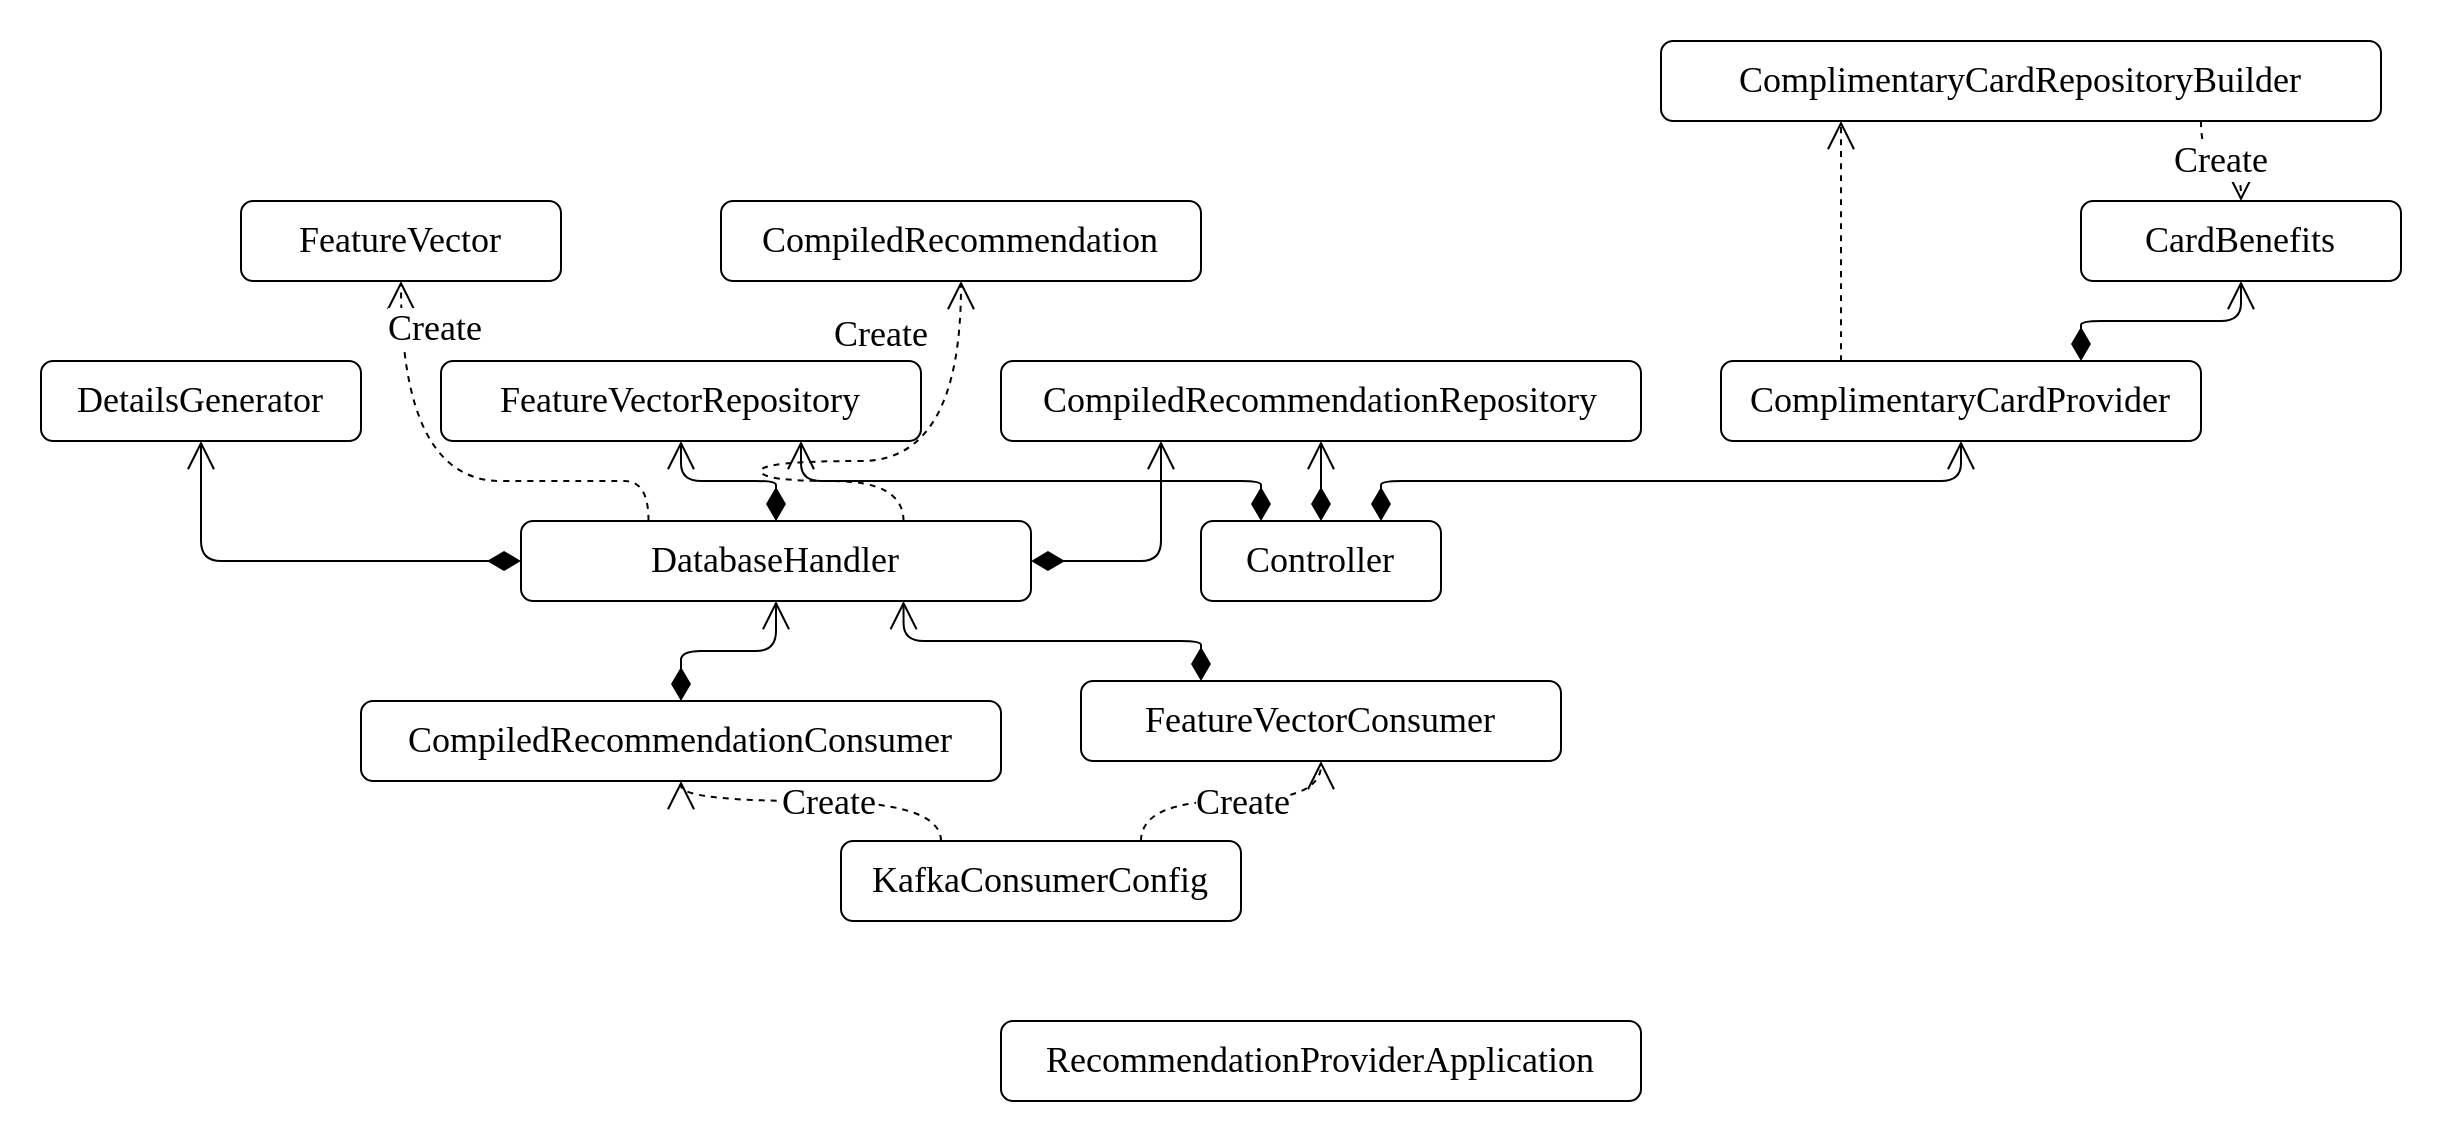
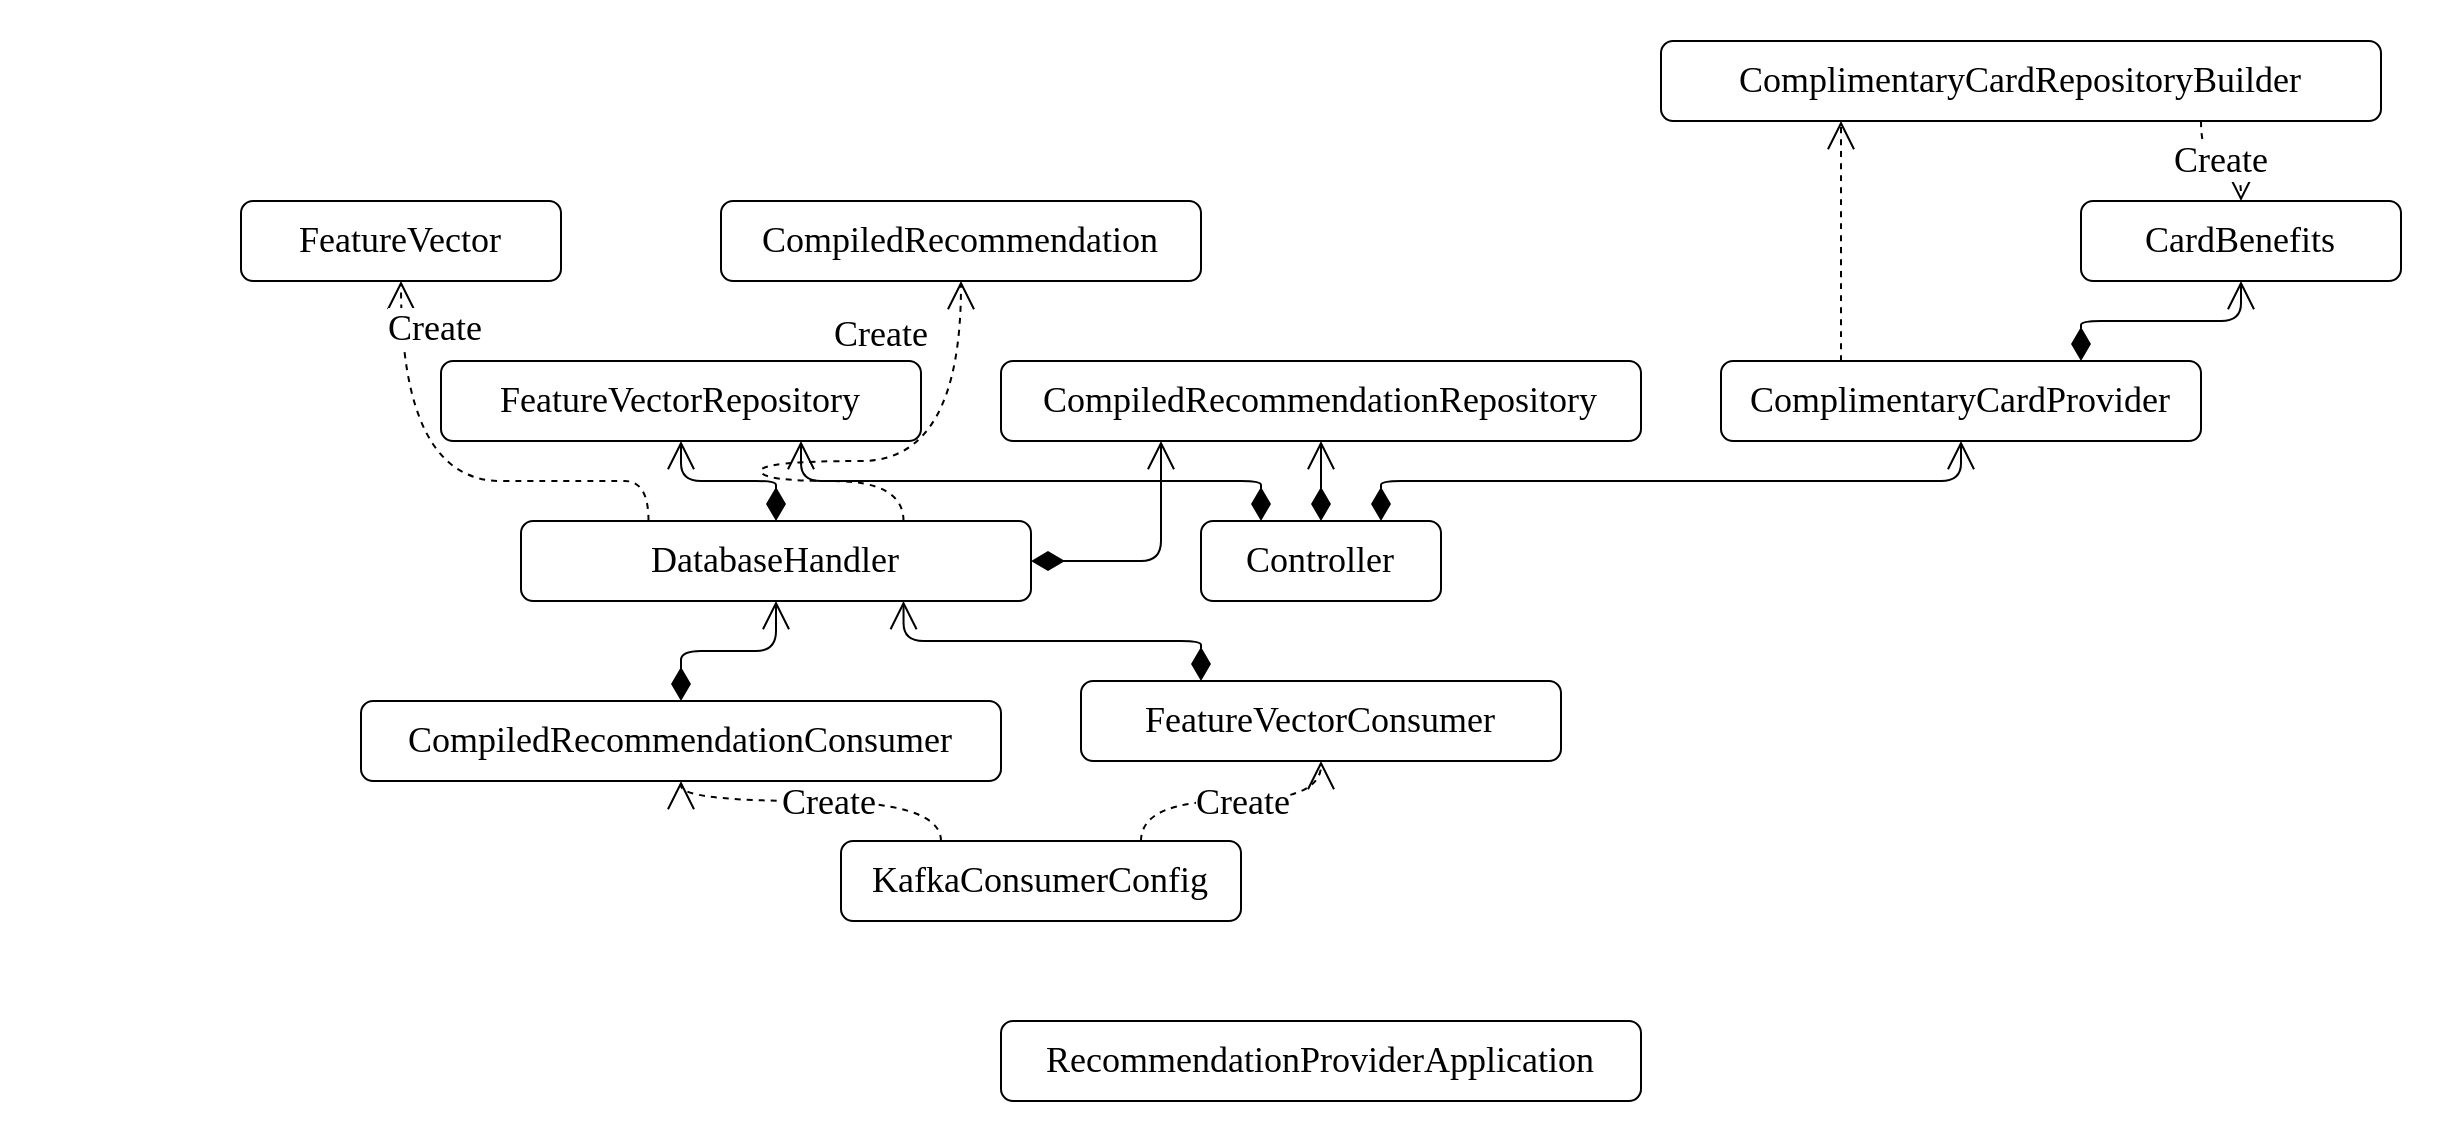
node "DetailsGenerator": removed
edge "DetailsGenerator" -- "DatabaseHandler": removed
